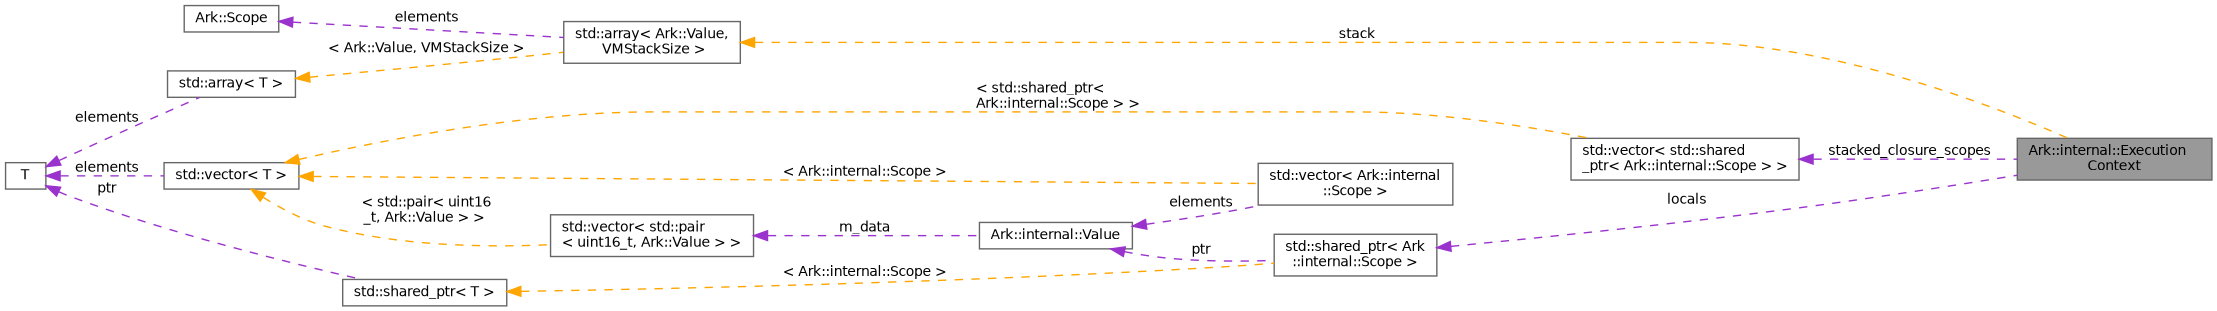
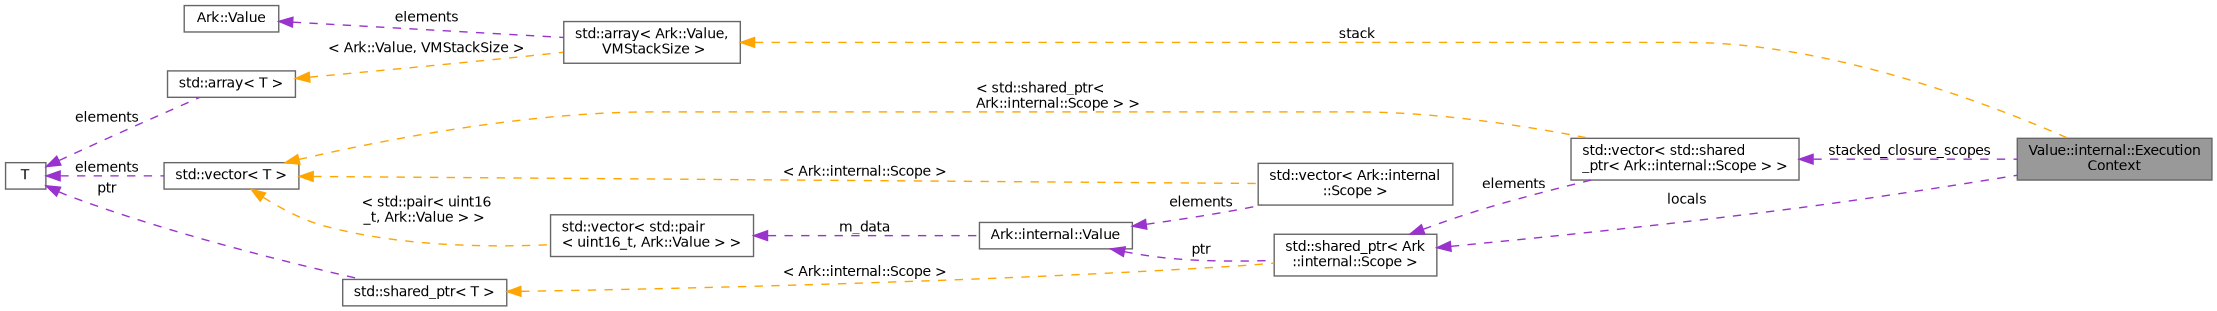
node "Ark::Scope": label "Ark::Scope" -> "Ark::Value"
node "Ark::internal::Execution Context": label "Ark::internal::Execution Context" -> "Value::internal::Execution Context"
edge "std::vector< std::shared _ptr< Ark::internal::Scope > >" -> "std::shared_ptr< Ark ::internal::Scope >": added, label "elements"
